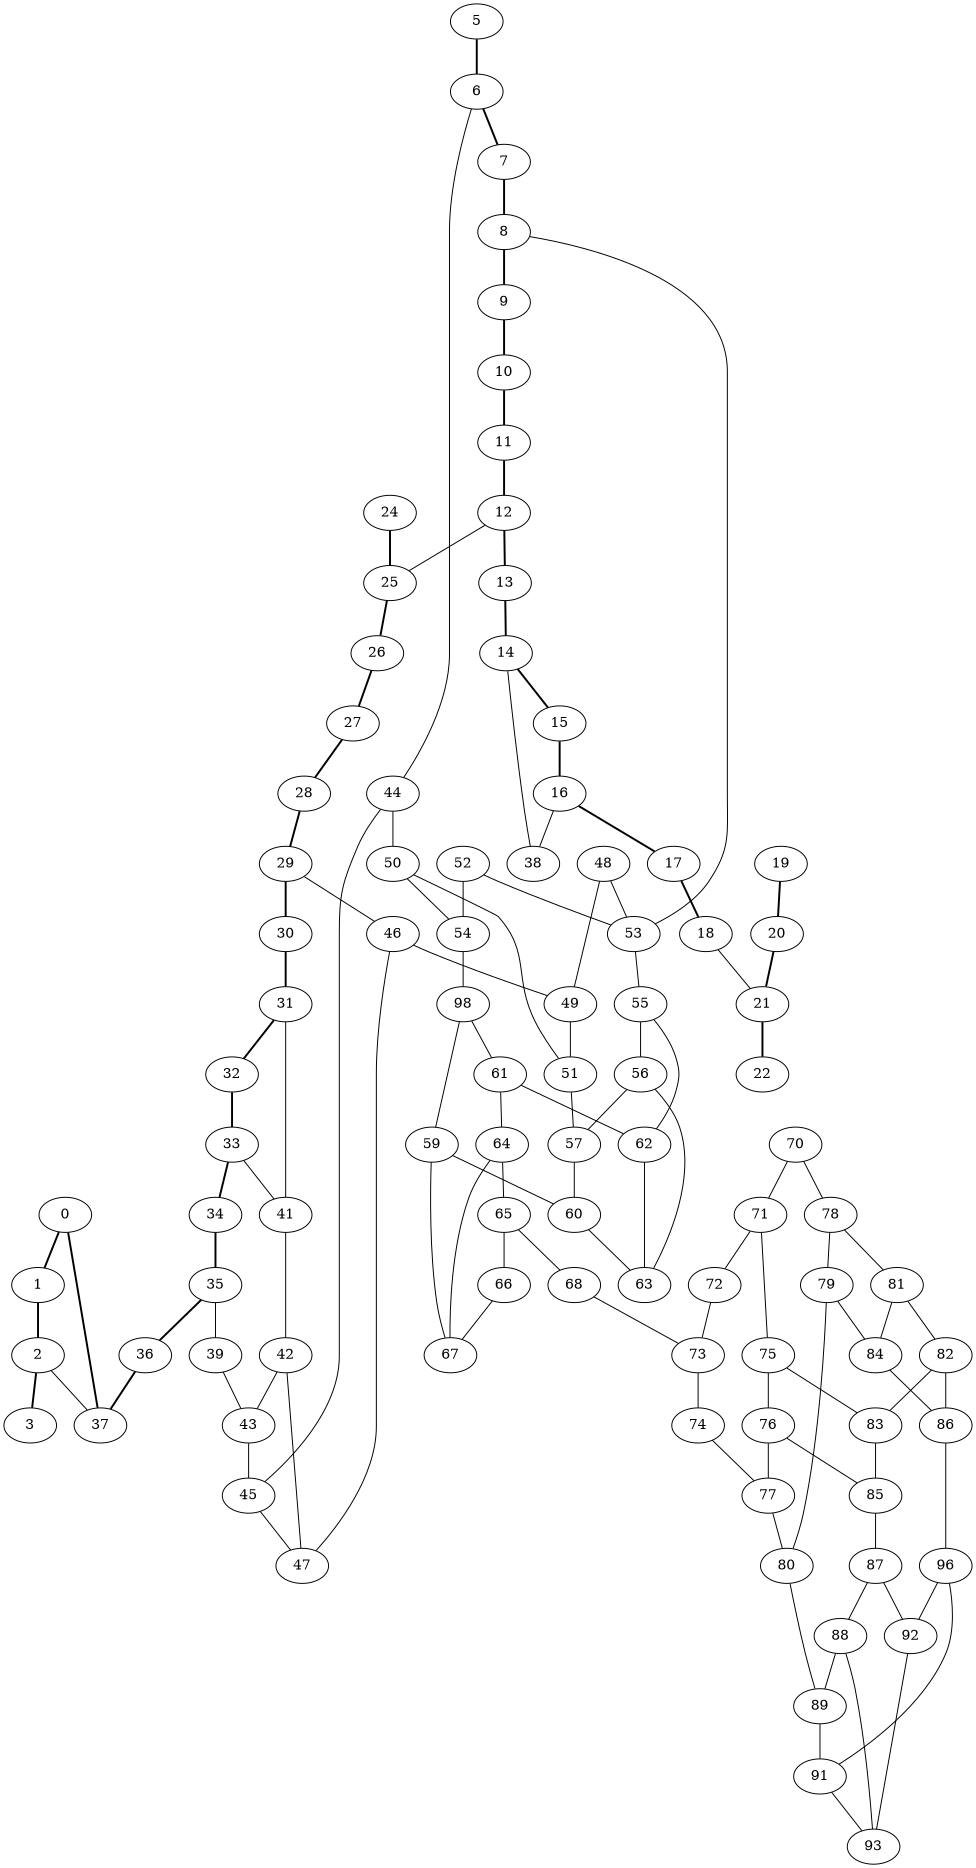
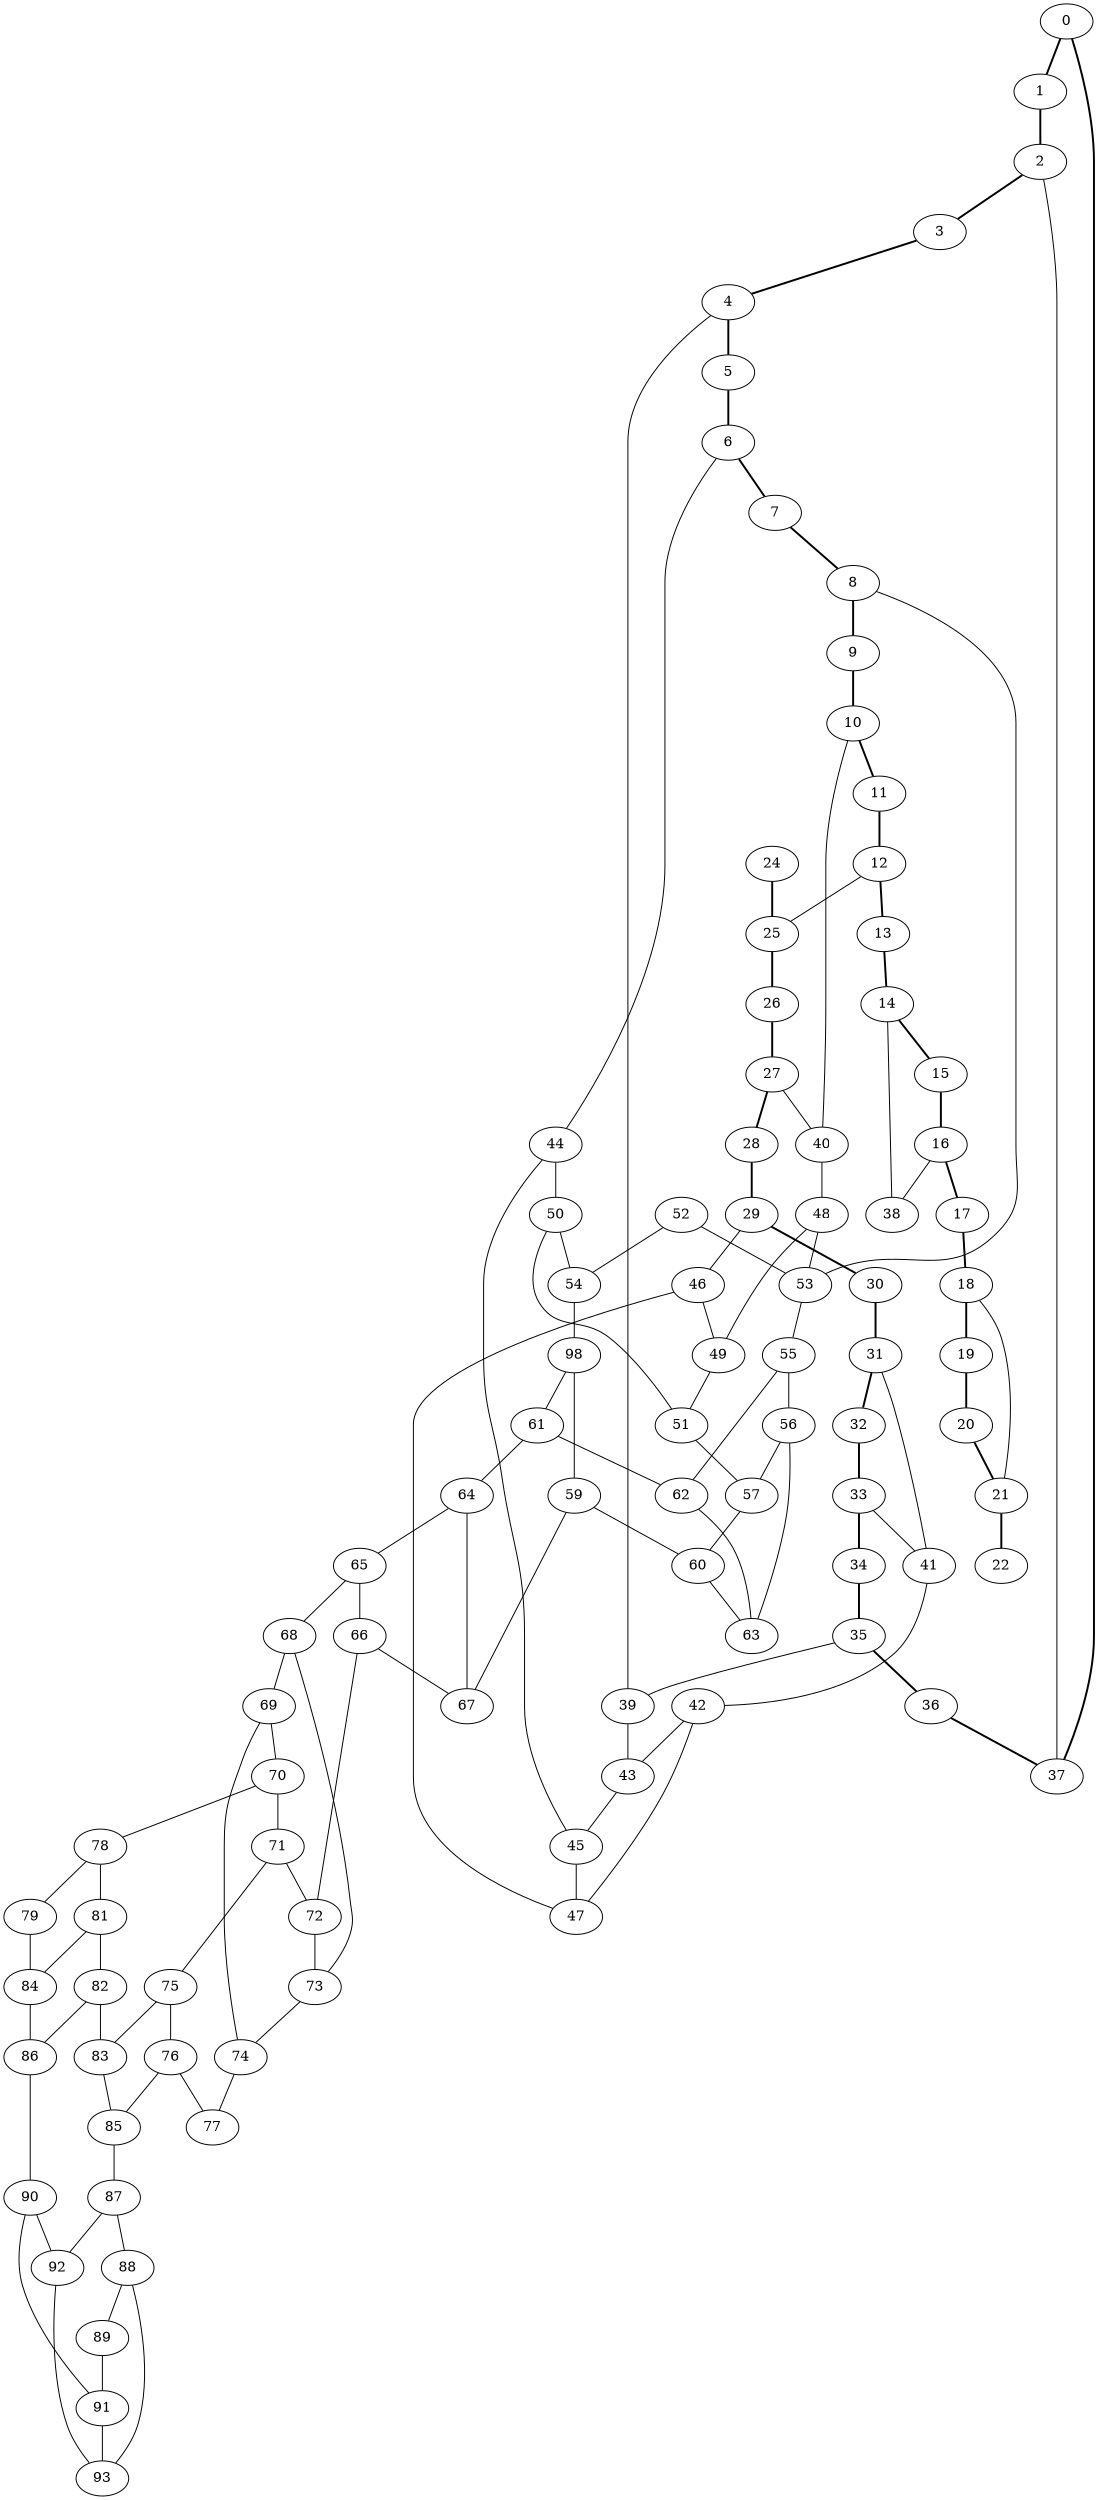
node "4": added
node "40": added
edge "18" -- "19": added
node "80": removed
node "96": label "96" -> "90"
node "69": added
edge "66" -- "72": added
